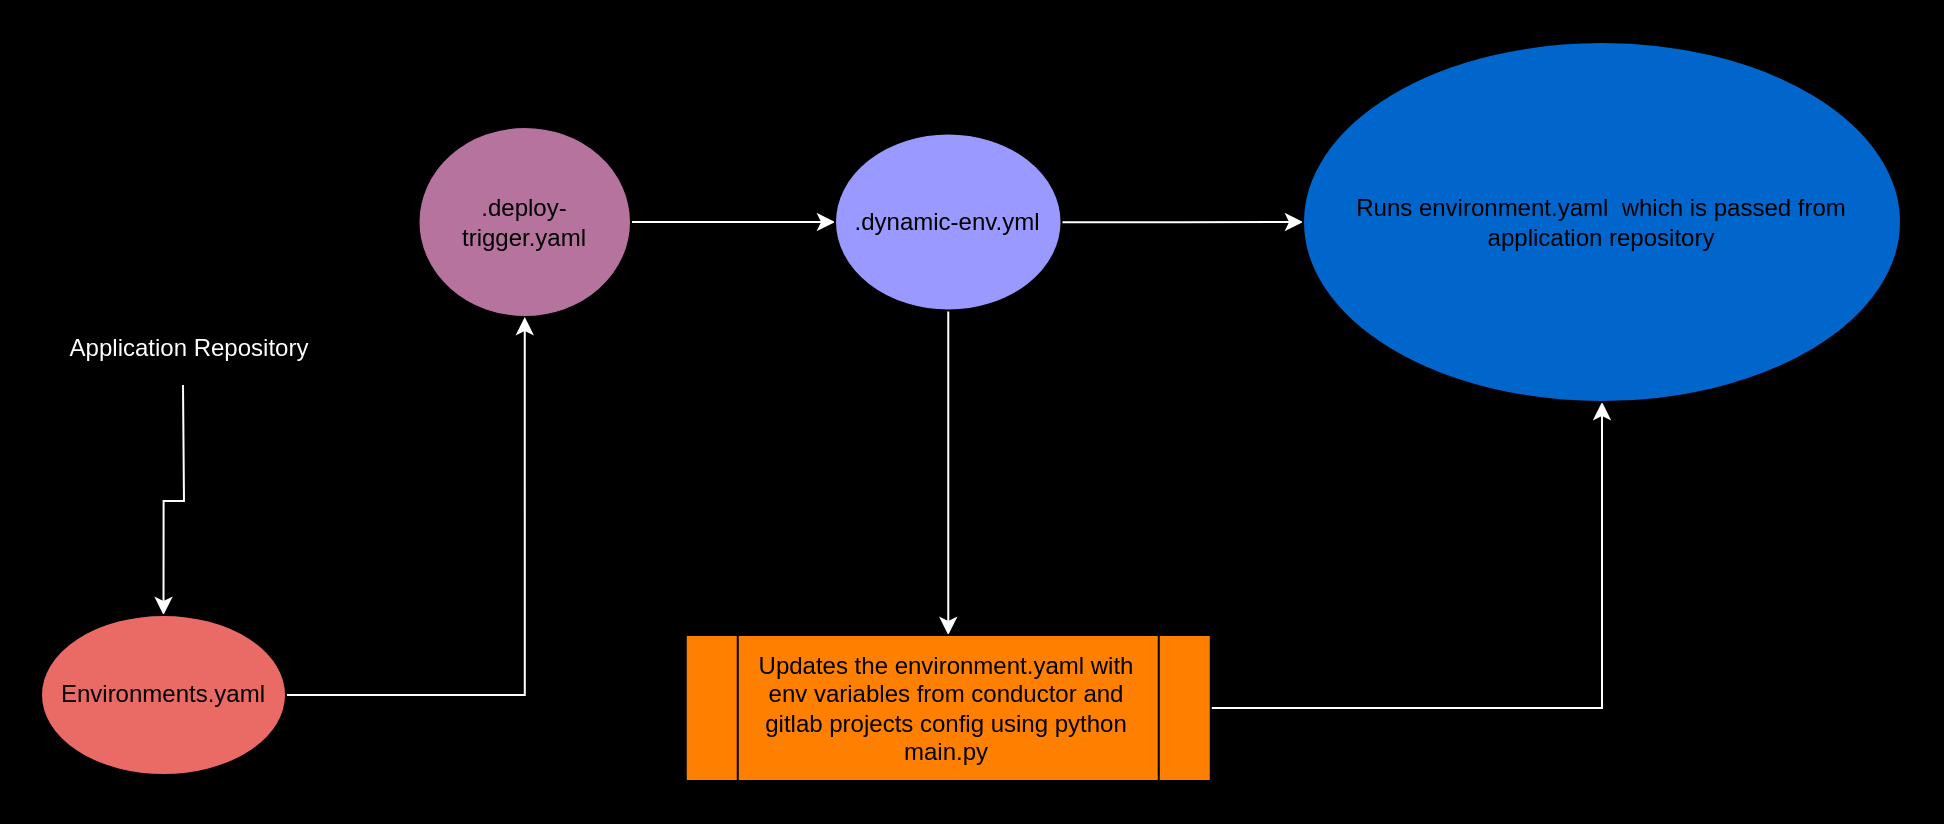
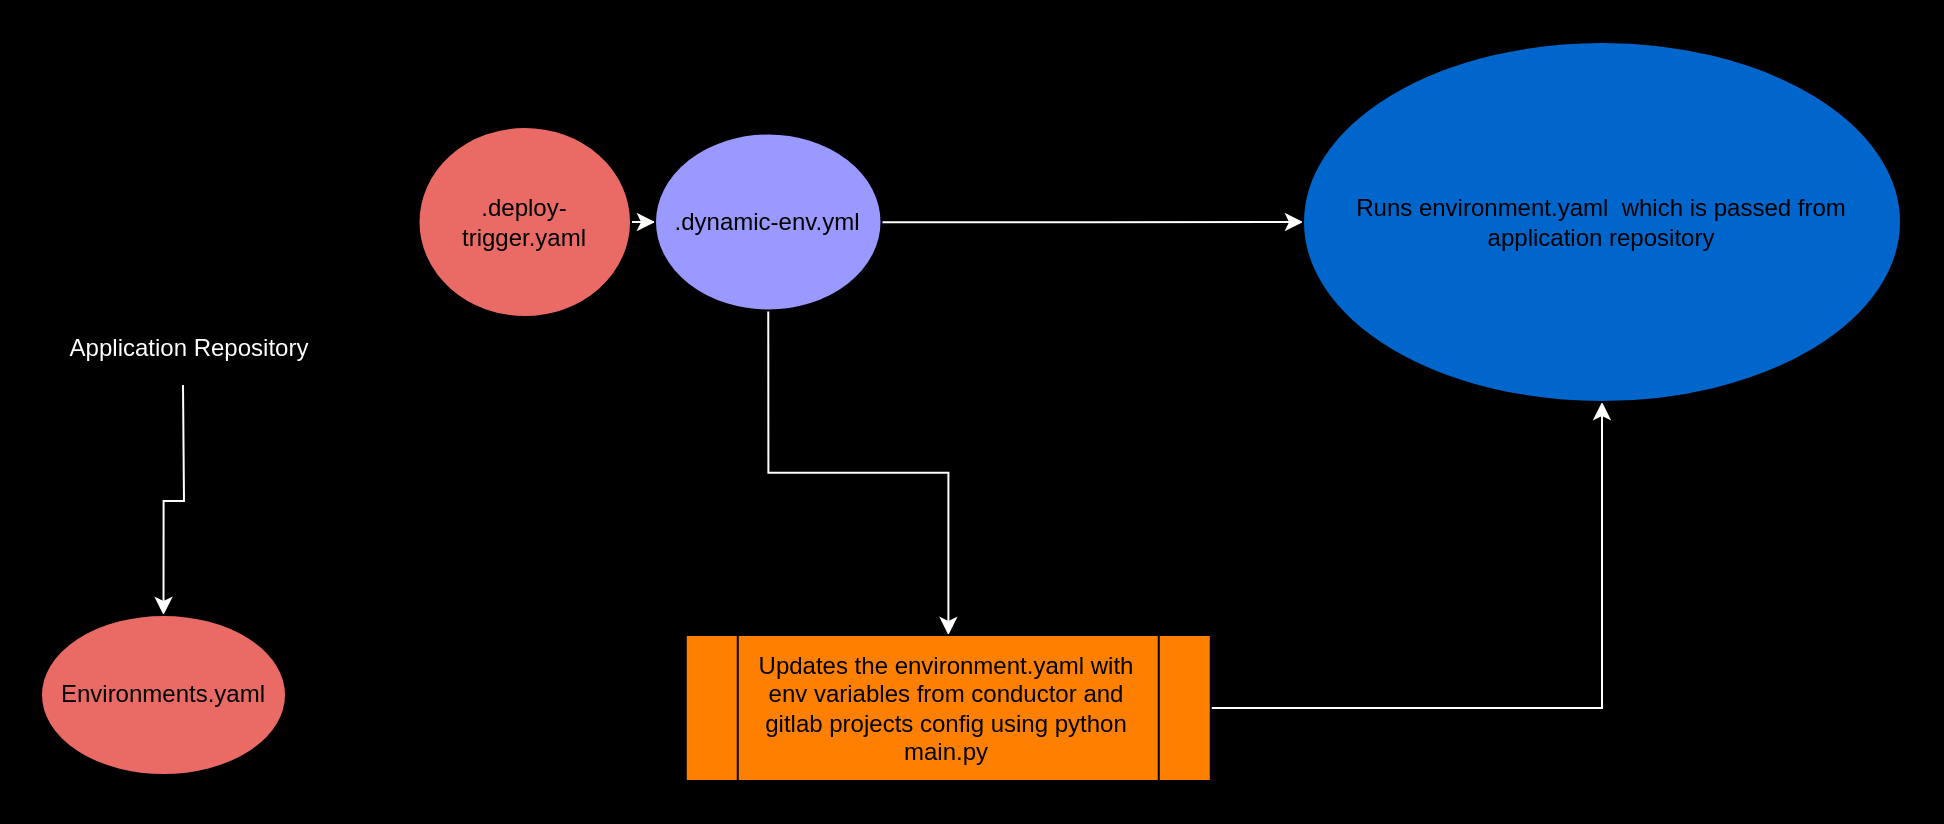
node ".deploy-trigger.yaml": fillcolor #b5739d -> #ea6b66
node ".dynamic-env.yml": moved (948, 222) -> (768, 222)
edge "Environments.yaml" -> ".deploy-trigger.yaml": removed
